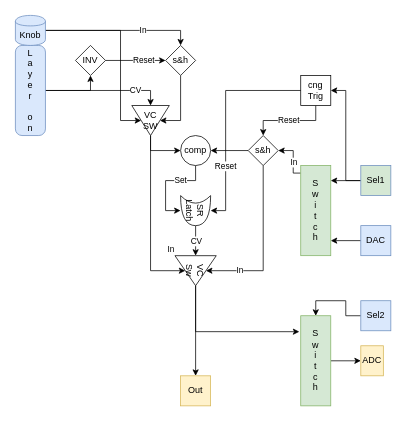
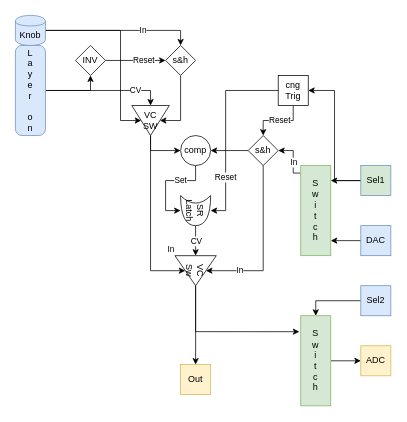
node "cng Trig": moved (315, 90) -> (293, 90)
node "Sel2": moved (375, 315) -> (375, 300)
node "ADC": size 23x30 -> 30x30
node "Out": moved (195, 390) -> (195, 379)
